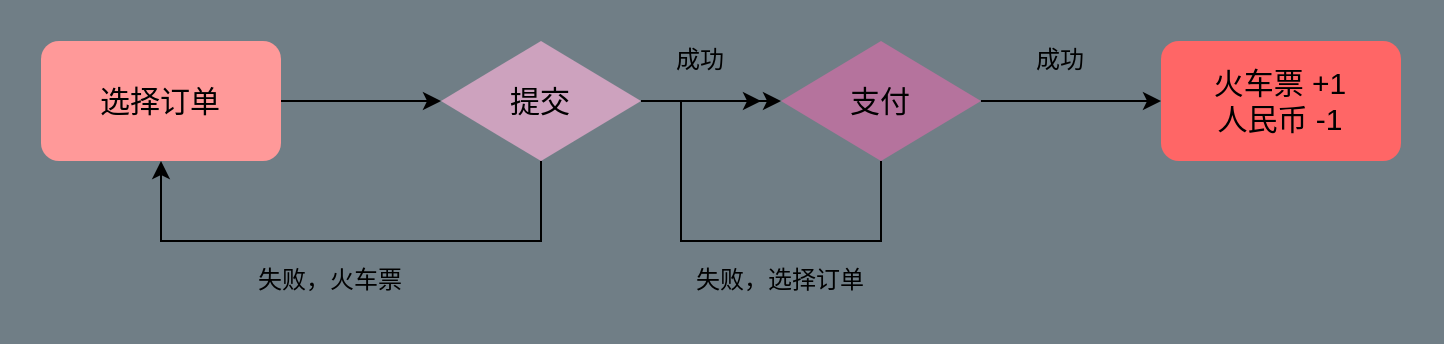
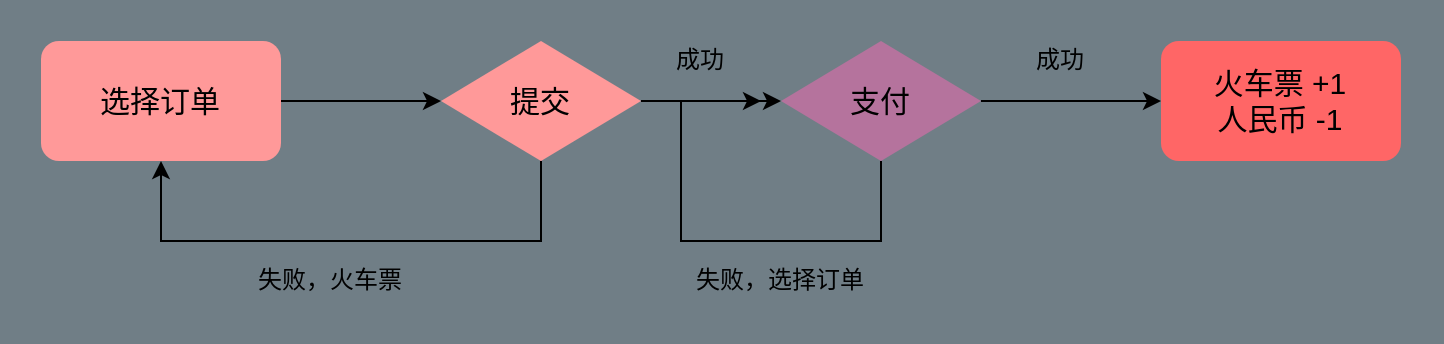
node "提交": fillcolor #cda2be -> #ff9999
